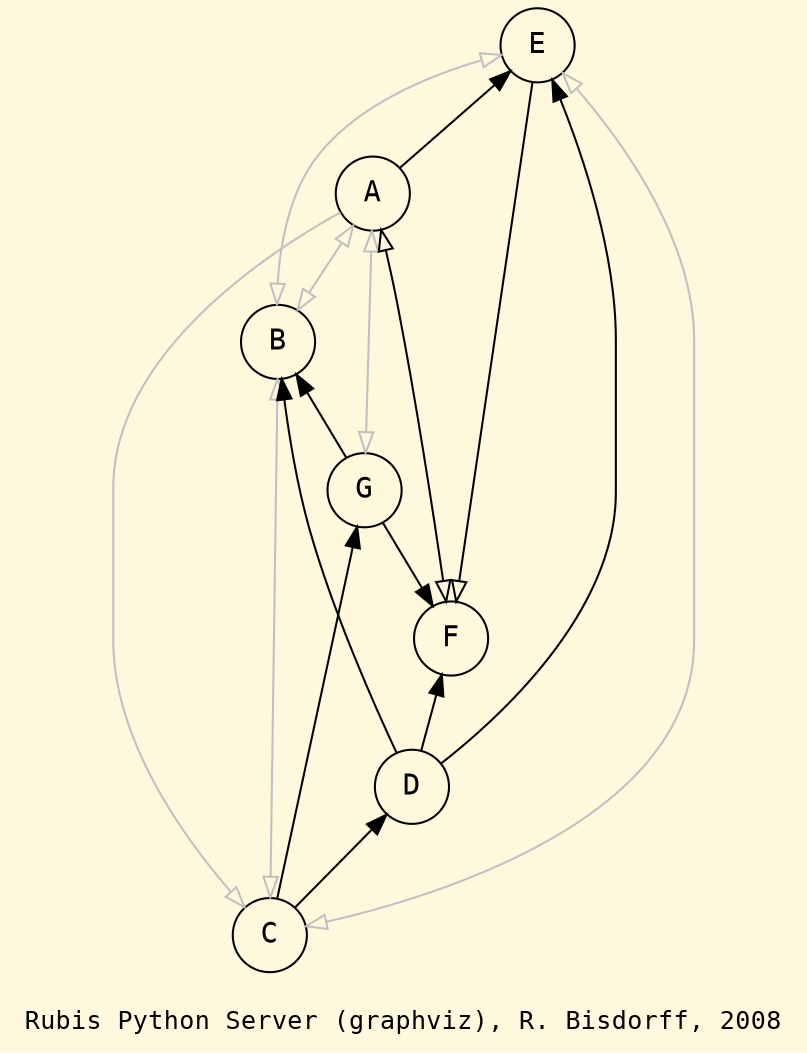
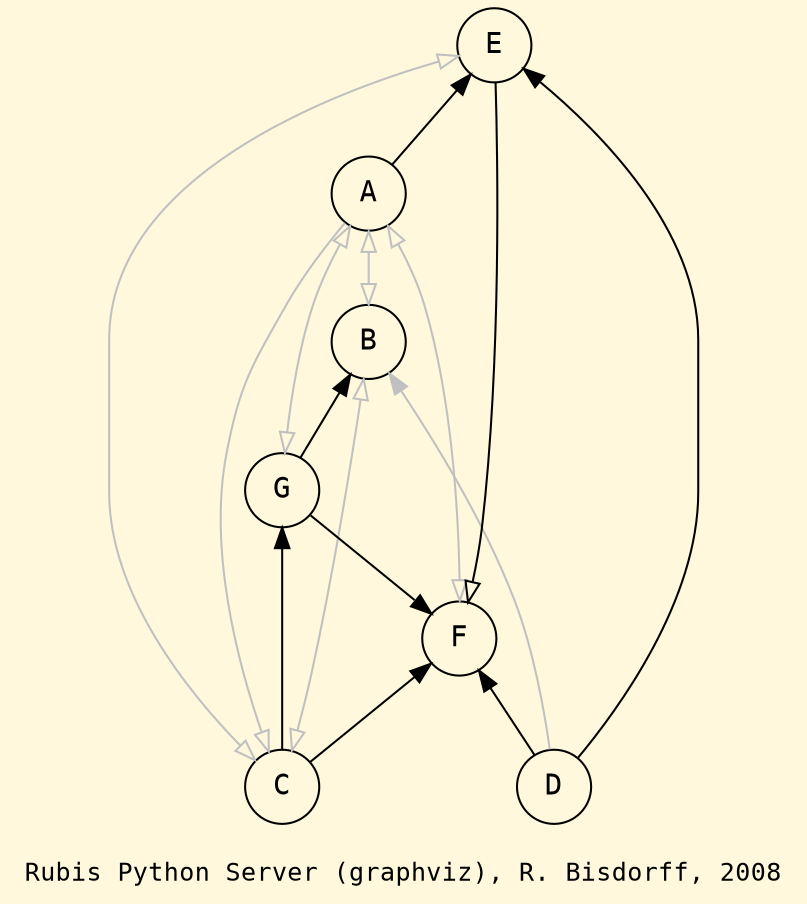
edge "E" -- "B": removed
edge "A" -- "F": color black -> grey
edge "D" -> "B": color black -> grey
edge "C" -> "D": now "C" -> "F"
